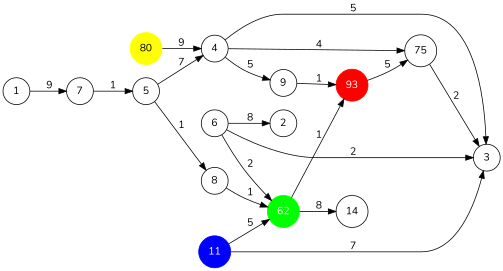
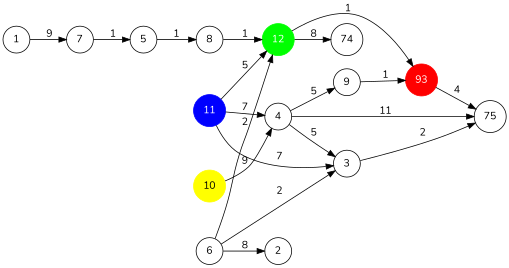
edge "4" -> "75": label " 4" -> " 11"
node "80": label "80" -> "10"
edge "93" -> "75": label " 5" -> " 4"
edge "5" -> "4": now "11" -> "4"
edge "75" -> "3": reversed
node "62": label "62" -> "12"
node "14": label "14" -> "74"
